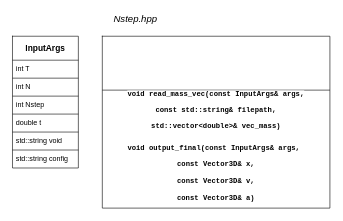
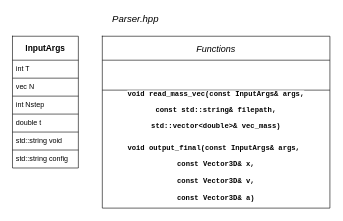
node "Nstep.hpp": label "Nstep.hpp" -> "Parser.hpp"
node "Functions": added
node "int N": label "int N" -> "vec N"
